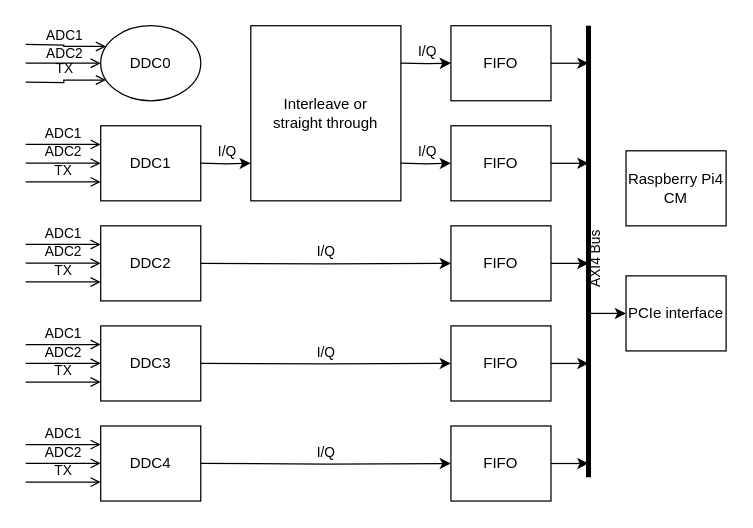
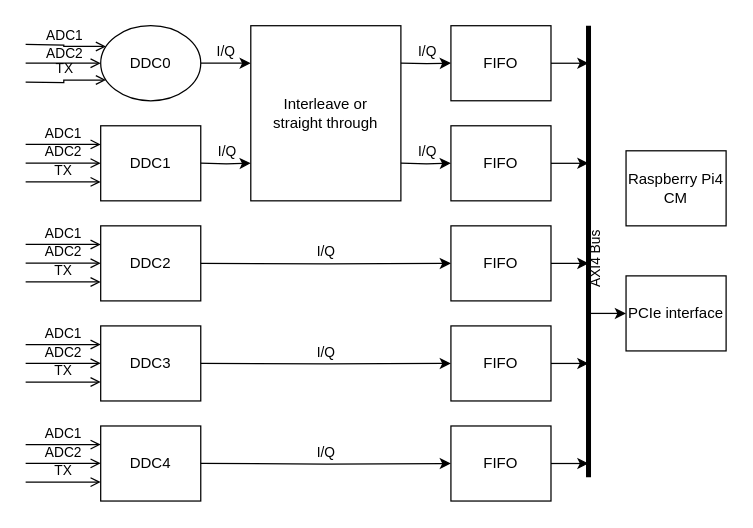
edge "DDC0" -> "Interleave or straight through": added, label "I/Q"
